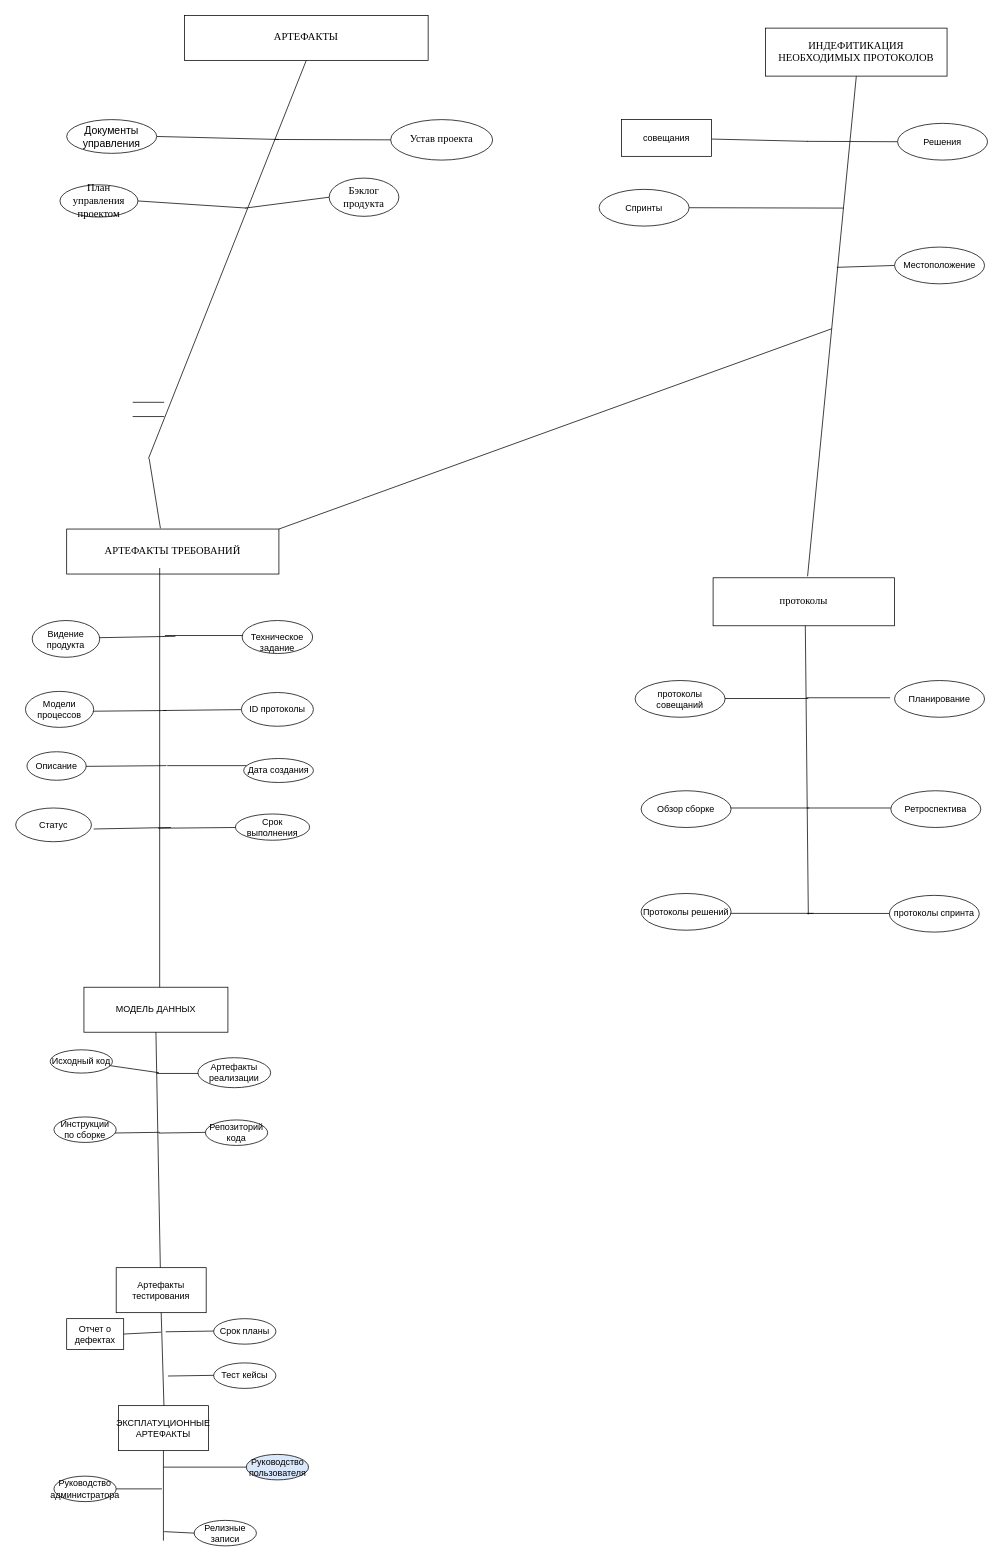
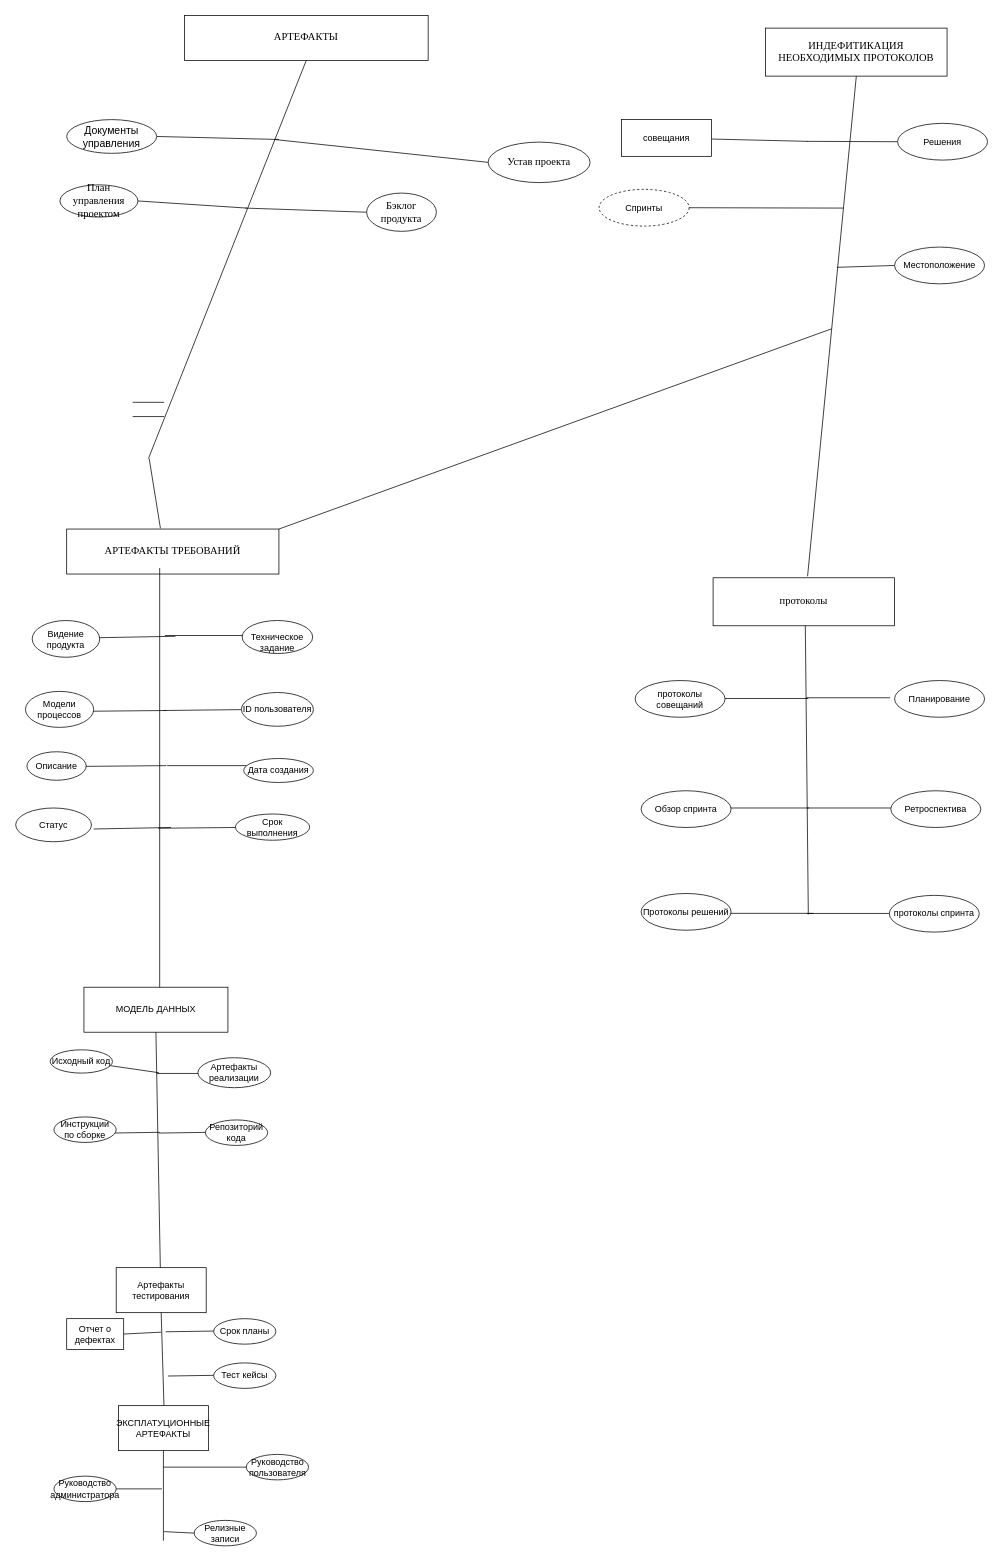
node "Устав проекта": moved (441, 140) -> (539, 162)
node "Бэклог продукта": moved (364, 197) -> (401, 212)
node "Спринты": style solid -> dashed
node "ID протоколы": label "ID протоколы" -> "ID пользователя"
node "Обзор сборке": label "Обзор сборке" -> "Обзор спринта"
node "Руководство пользователя": fillcolor #dae8fc -> #ffffff
